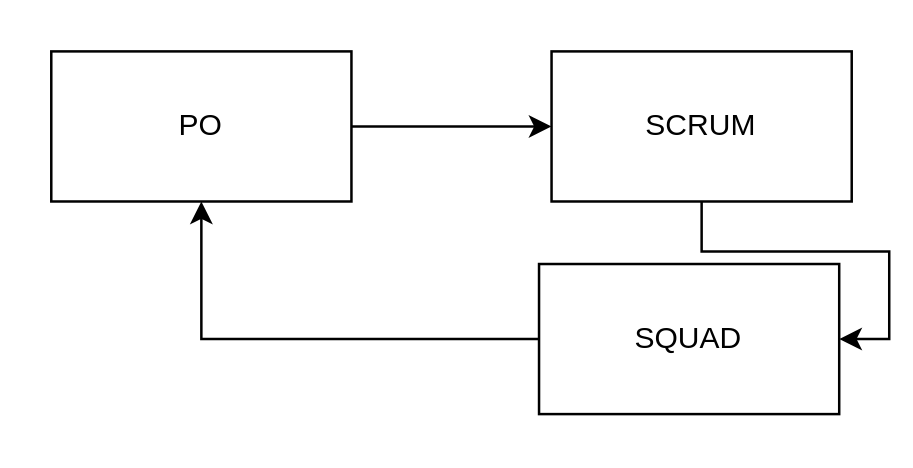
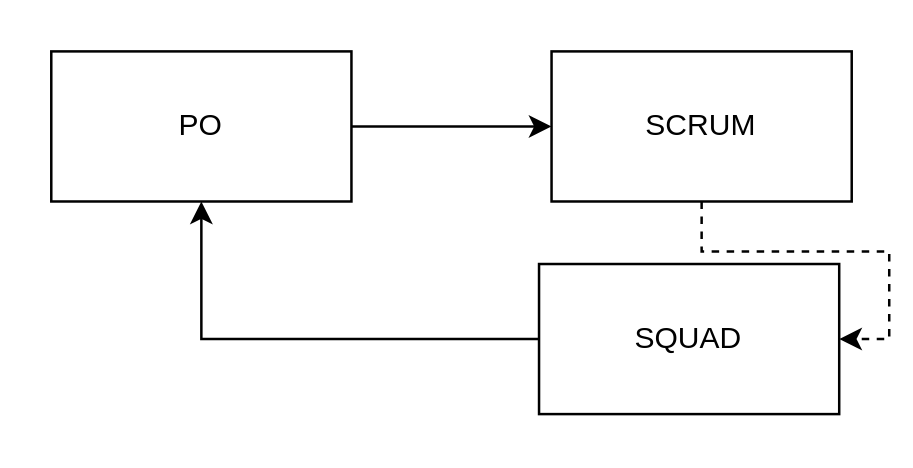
edge "SCRUM" -> "SQUAD": style solid -> dashed
